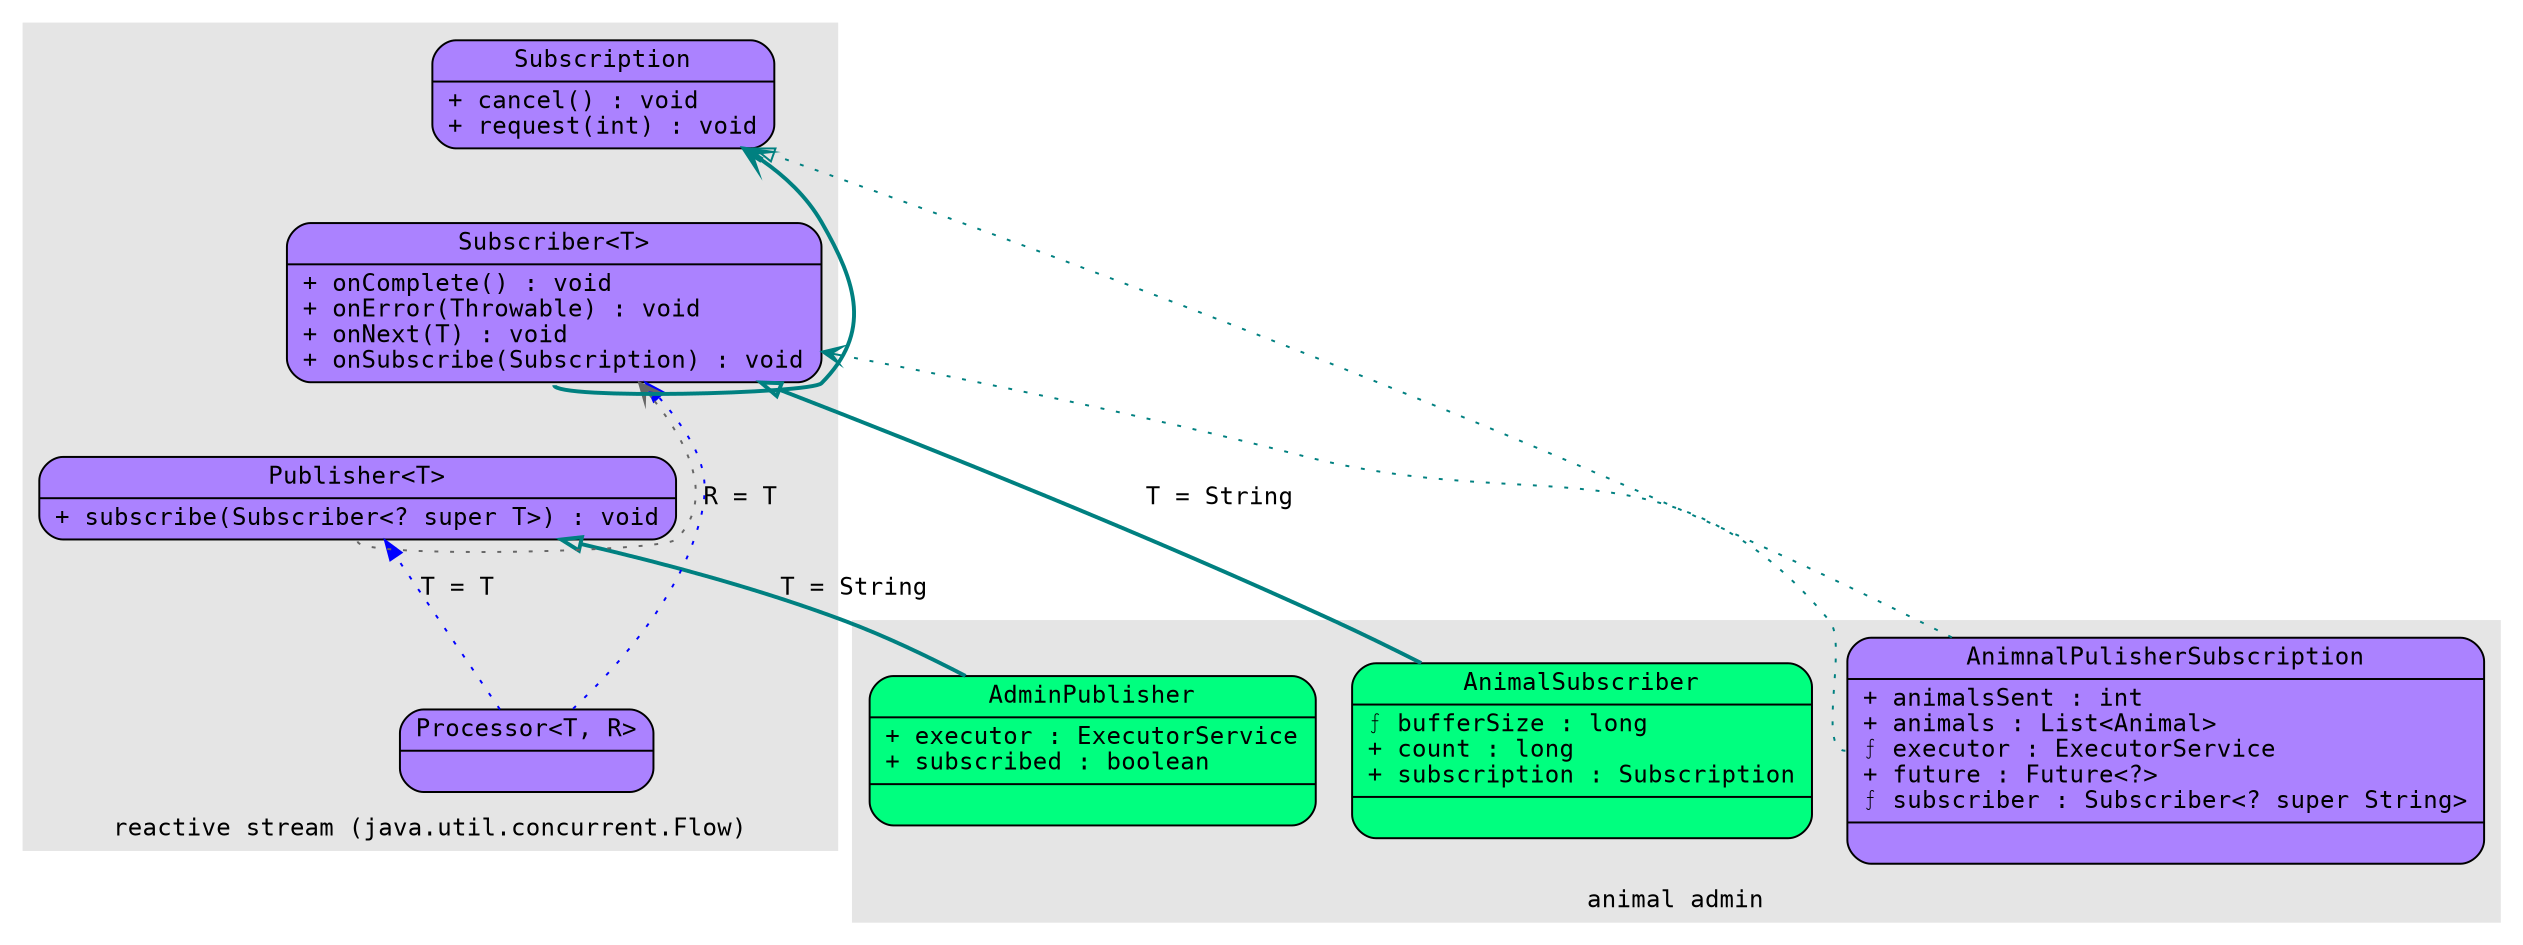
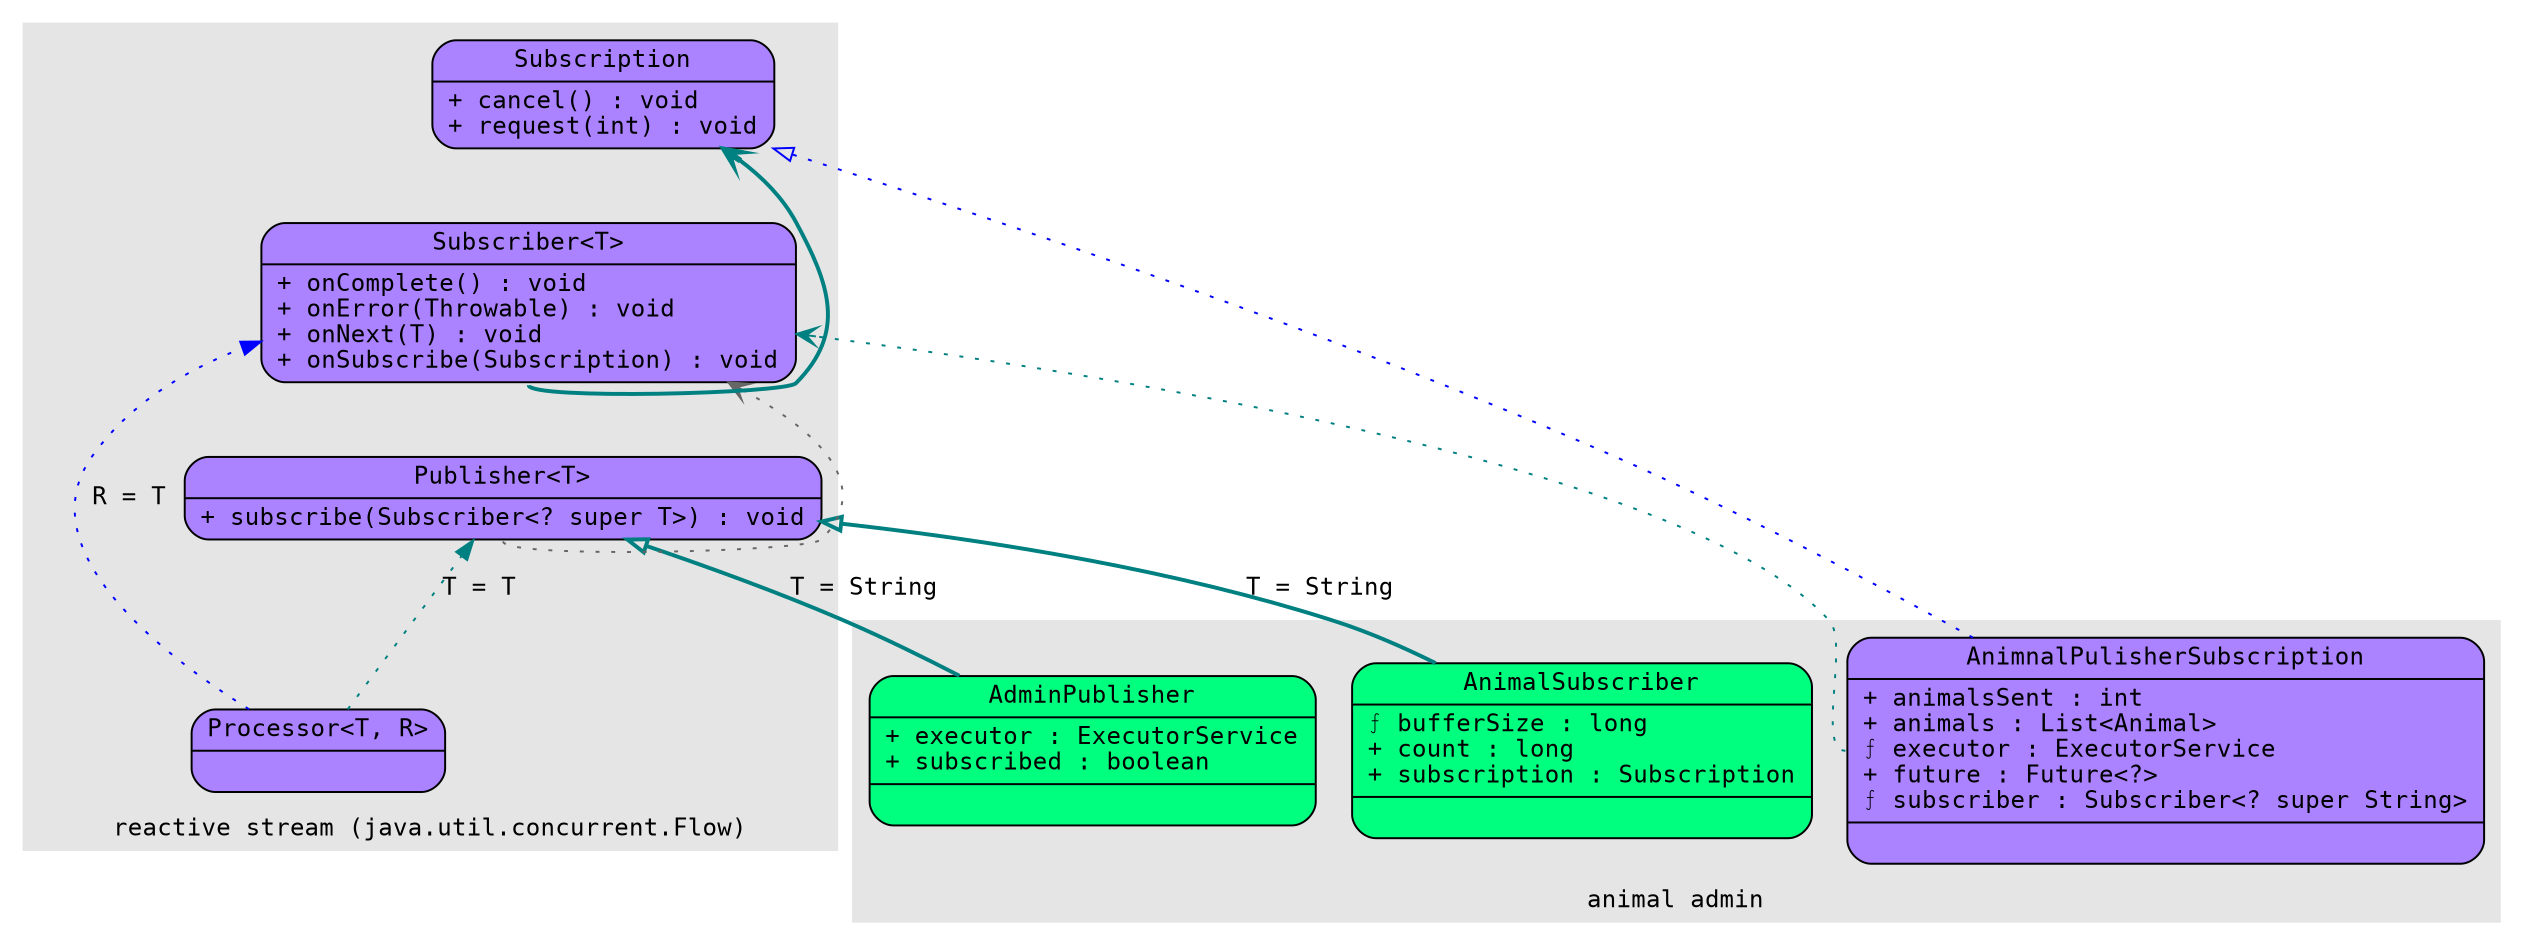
edge "AnimnalPulisherSubscription" -> "Subscription": color teal -> blue
edge "AnimalSubscriber" -> "Subscriber<T>": now "AnimalSubscriber" -> "Publisher<T>"
edge "Processor<T, R>" -> "Publisher<T>": color blue -> teal
